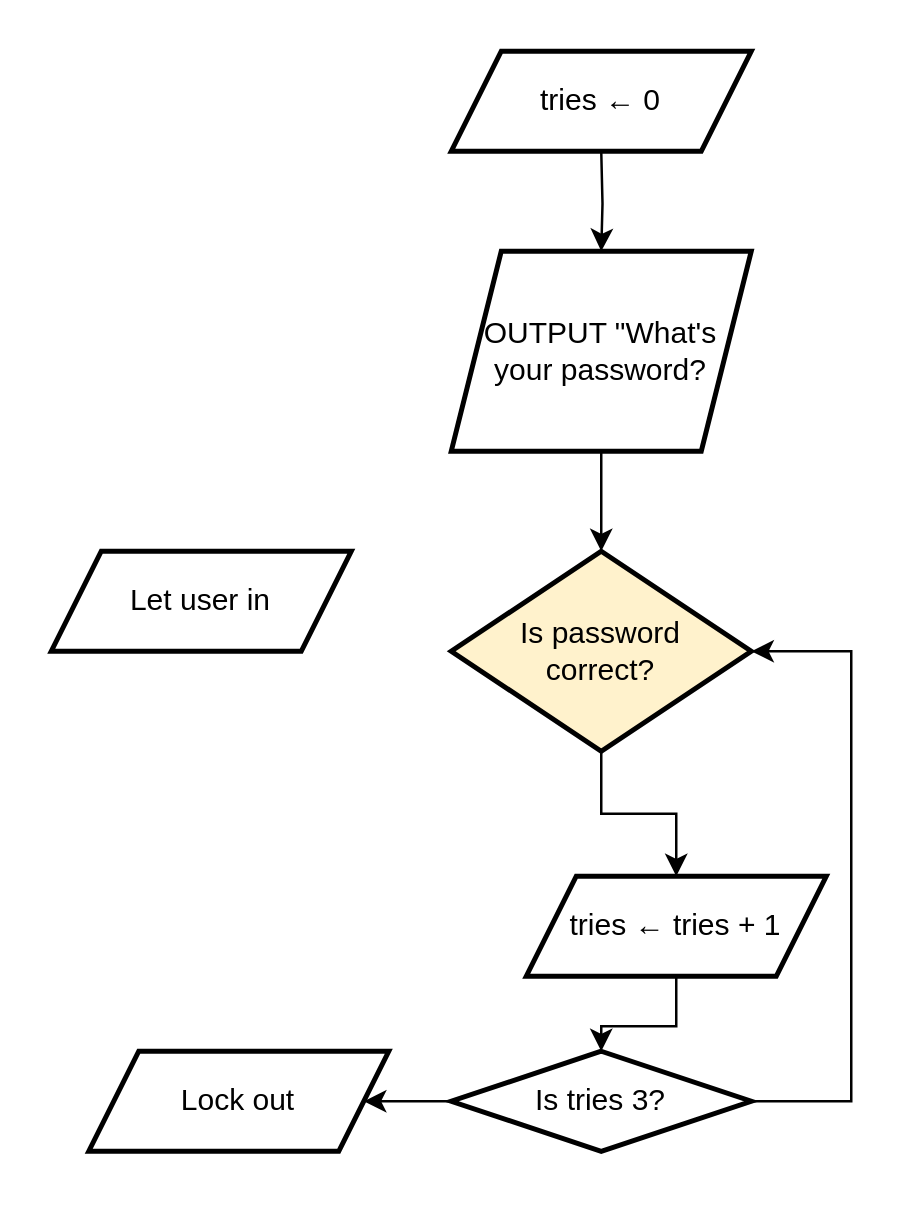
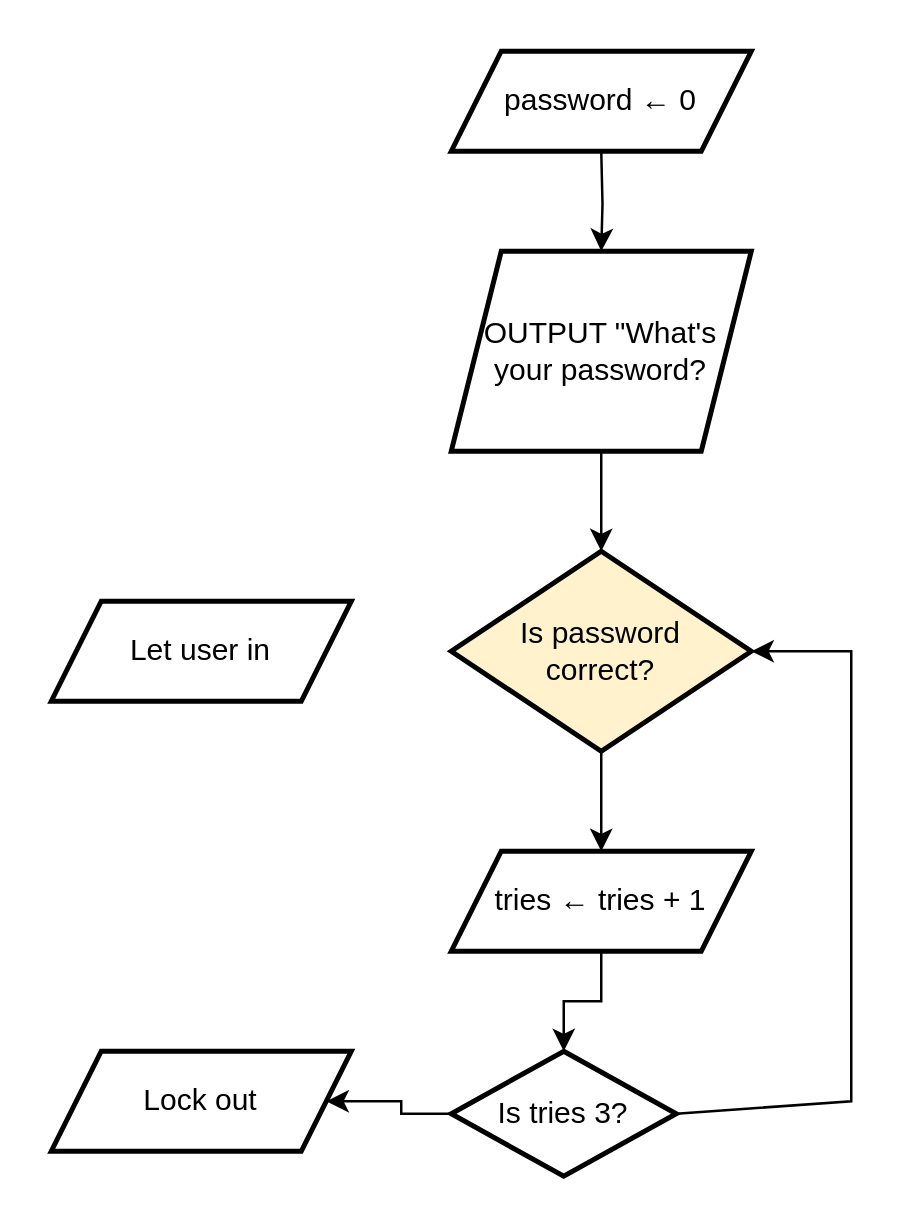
node "tries ← 0": label "tries ← 0" -> "password ← 0"
node "Let user in": moved (201, 601) -> (201, 651)
node "tries ← tries + 1": moved (676, 926) -> (601, 901)
node "Lock out": moved (239, 1101) -> (201, 1101)
node "Is tries 3?": size 300x100 -> 225x125
